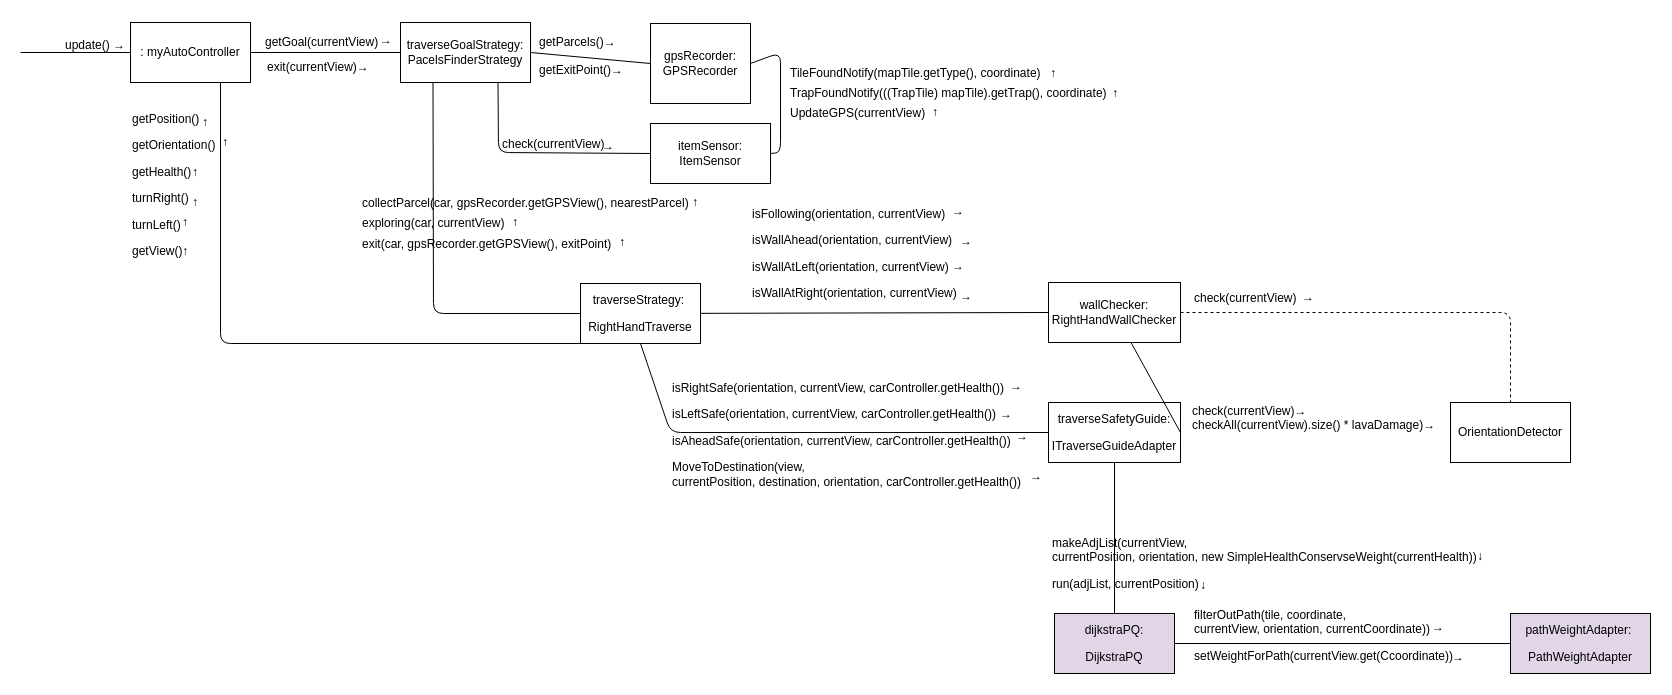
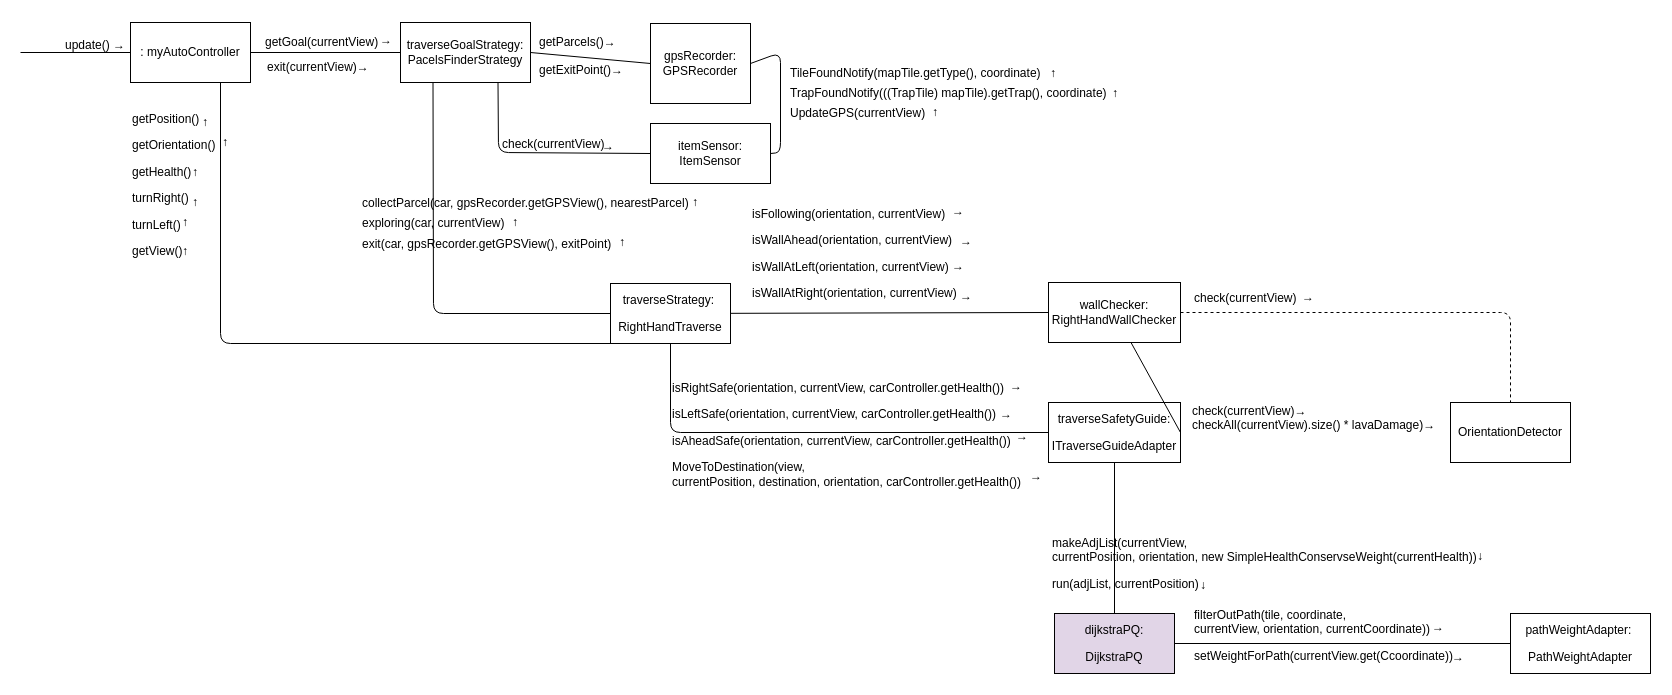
node "traverseStrategy: RightHandTraverse": moved (641, 314) -> (671, 314)
node "pathWeightAdapter: PathWeightAdapter": fillcolor #e1d5e7 -> #ffffff
